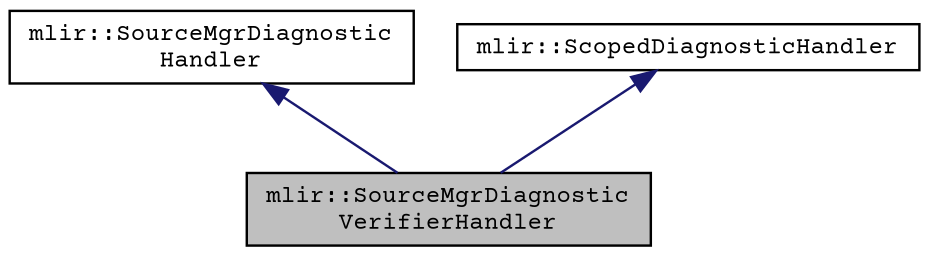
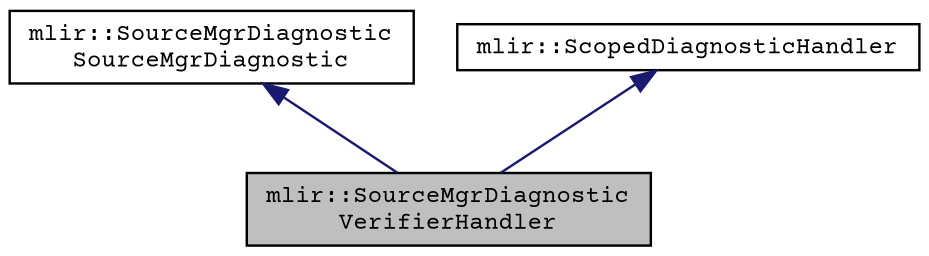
node "mlir::SourceMgrDiagnostic Handler": label "mlir::SourceMgrDiagnostic Handler" -> "mlir::SourceMgrDiagnostic SourceMgrDiagnostic"
